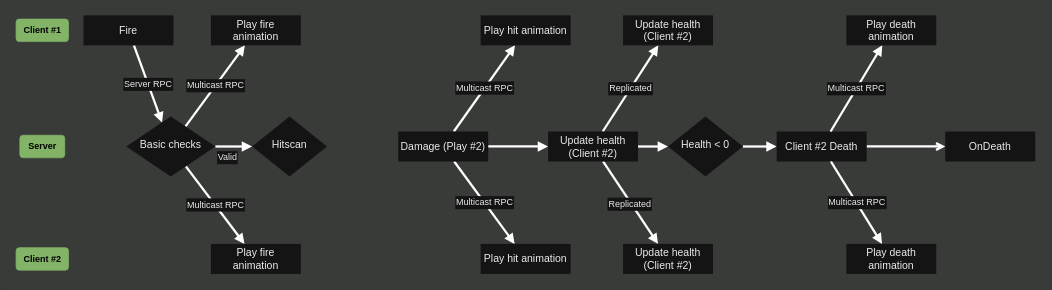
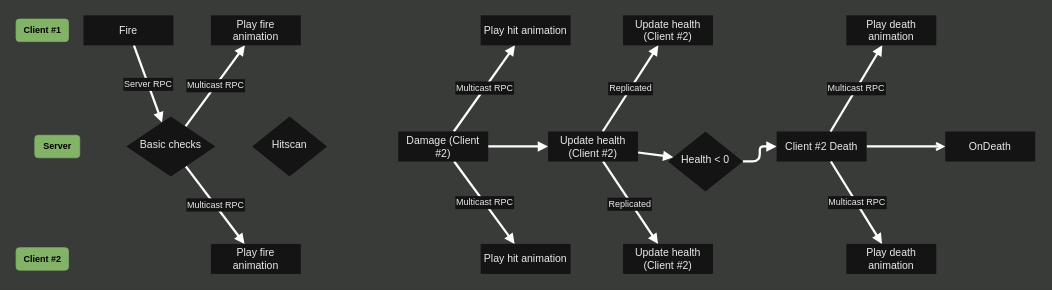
node "Server": moved (42, 147) -> (57, 147)
edge "Basic checks" -> "Hitscan": removed, label "Valid"
node "Damage (Play #2)": label "Damage (Play #2)" -> "Damage (Client #2)"
node "Health < 0": moved (705, 147) -> (705, 162)
